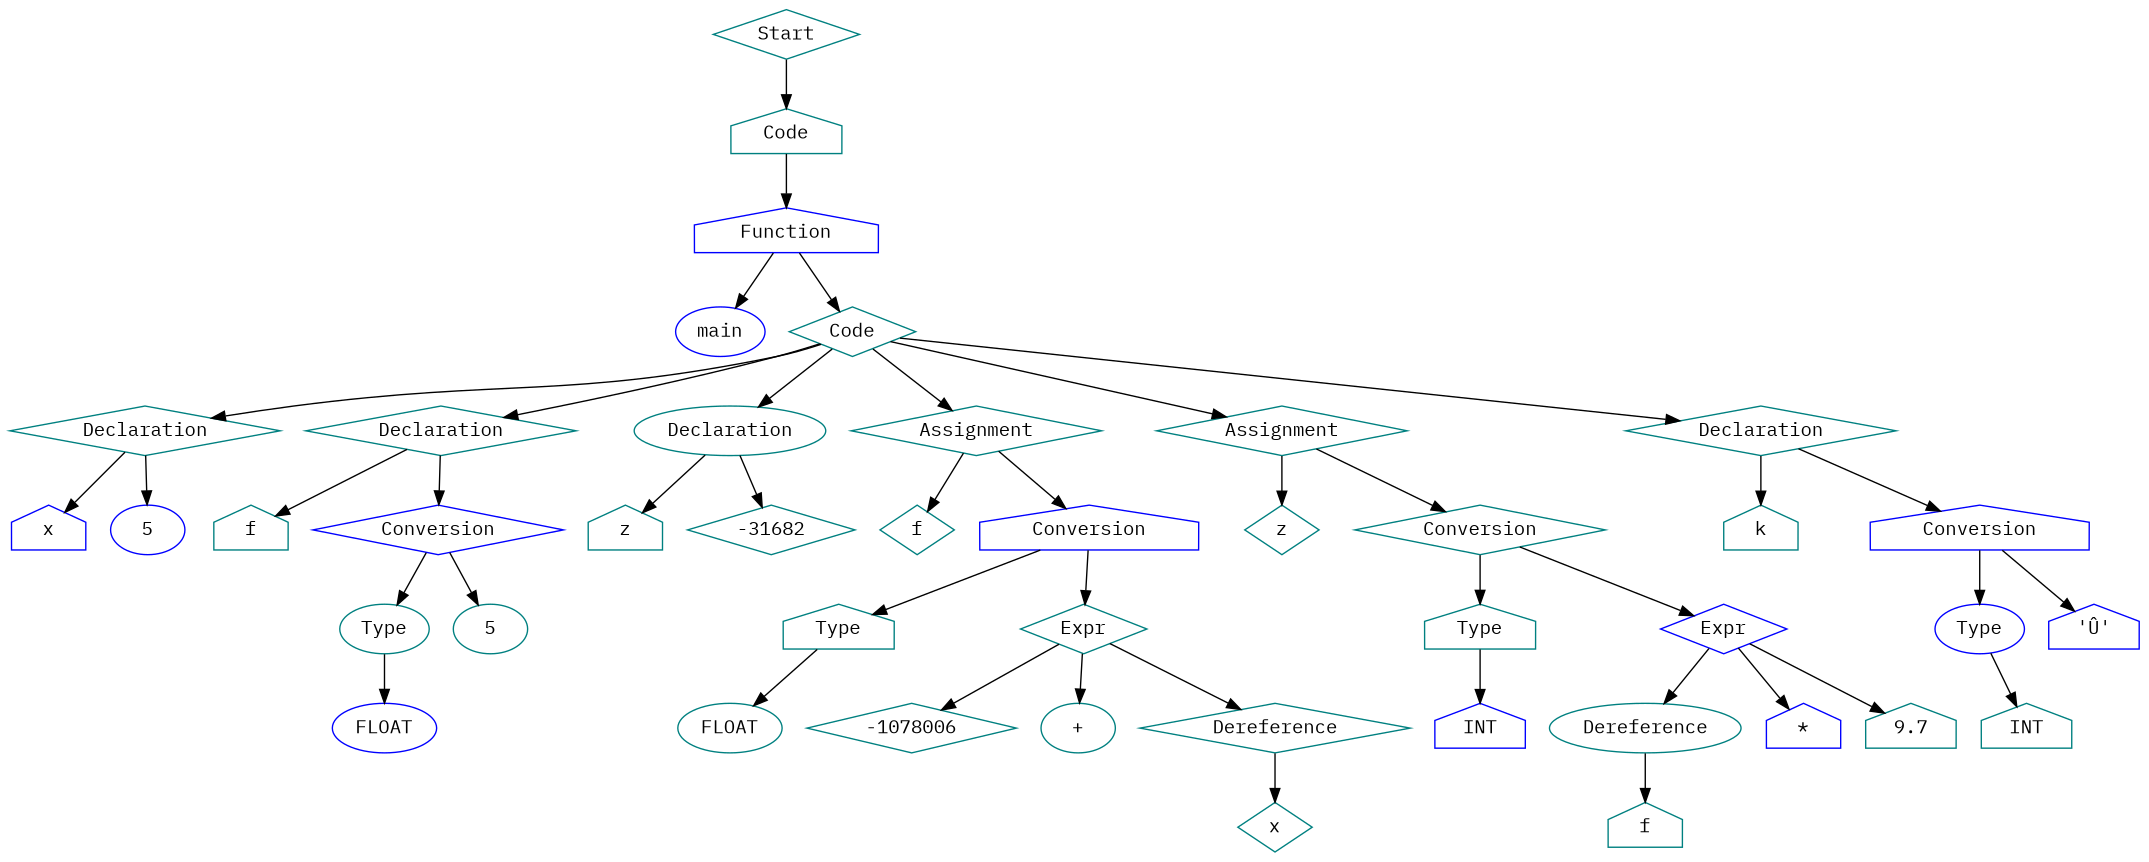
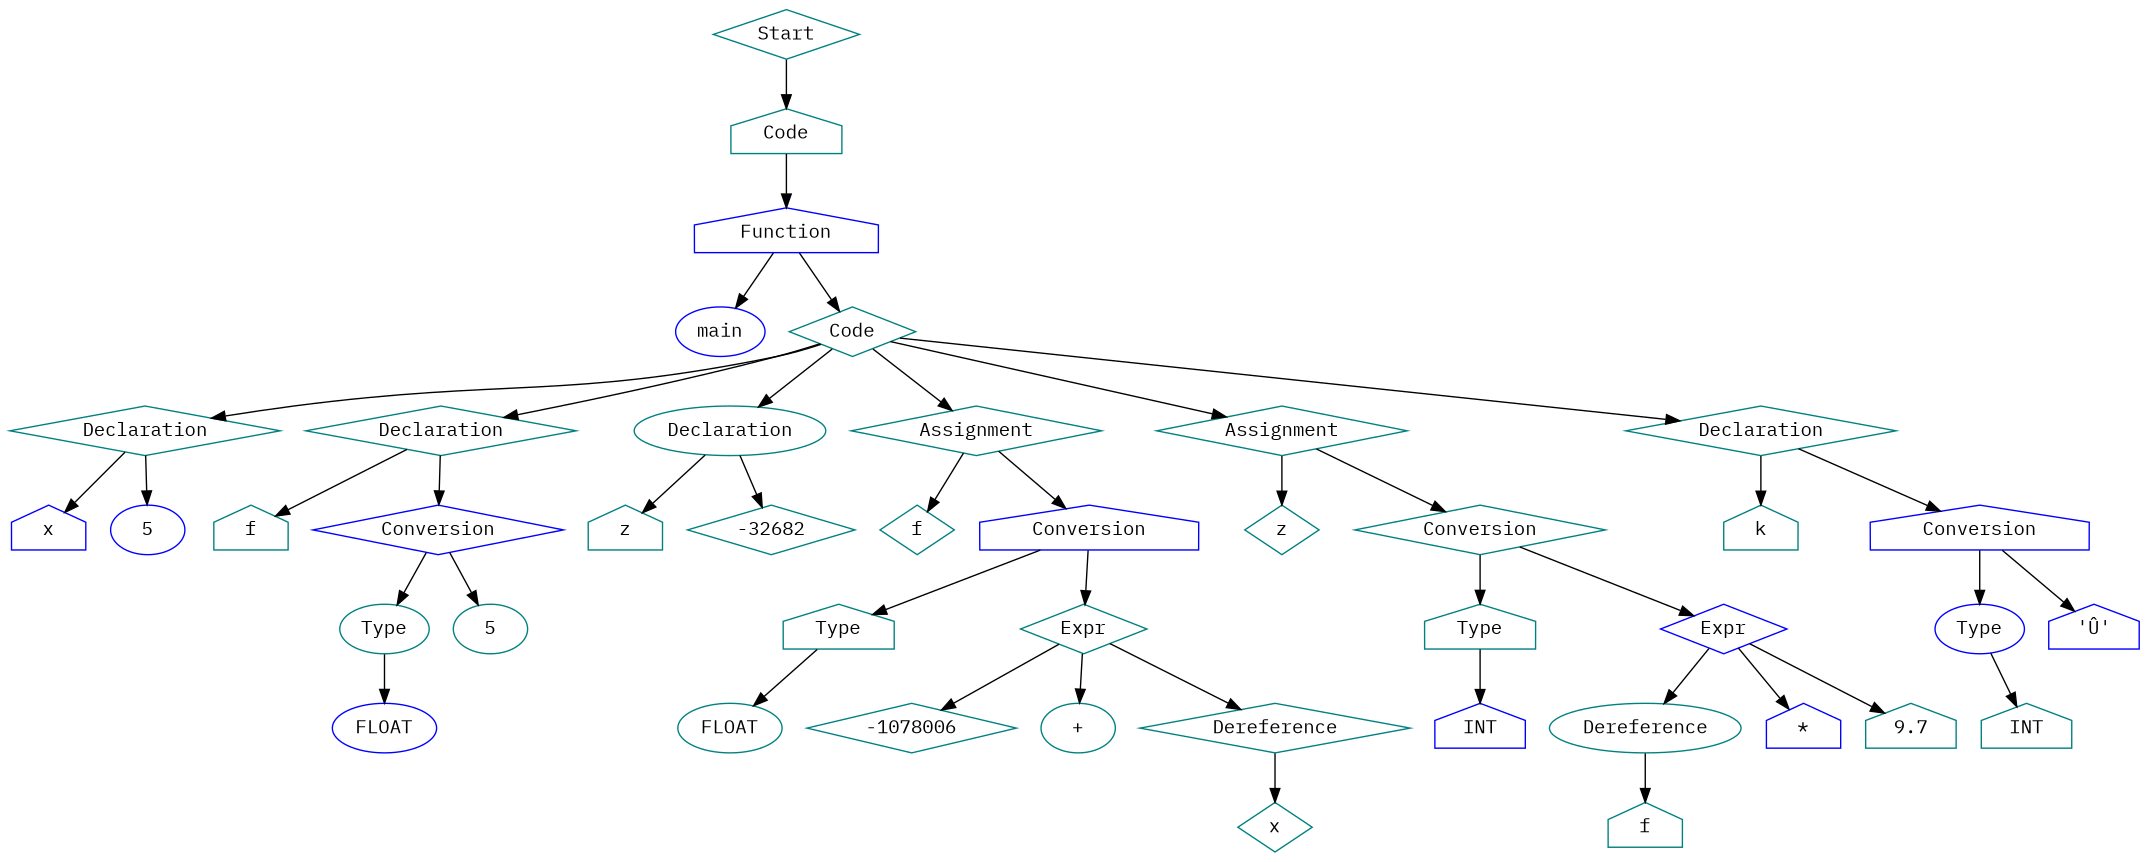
node "-31682": label "-31682" -> "-32682"
